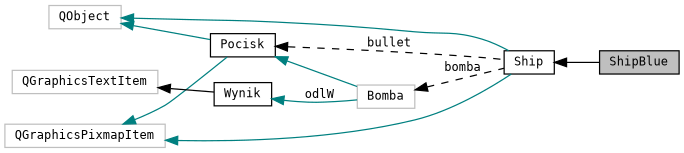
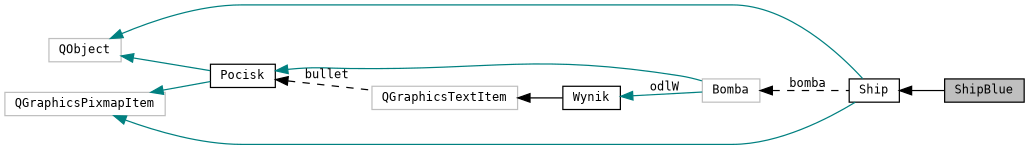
edge "Ship" -> "Pocisk": now "QGraphicsTextItem" -> "Pocisk"
